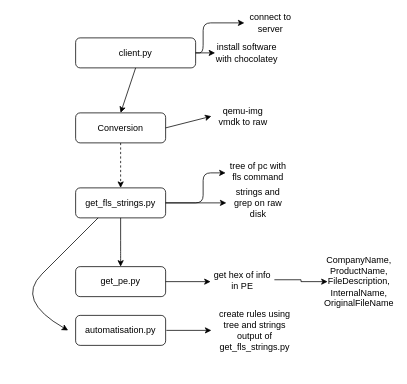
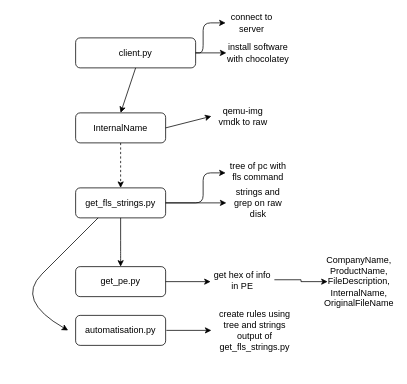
node "connect to server": moved (270, 23) -> (252, 23)
node "install software with chocolatey": moved (247, 53) -> (258, 53)
node "Conversion": label "Conversion" -> "InternalName"
